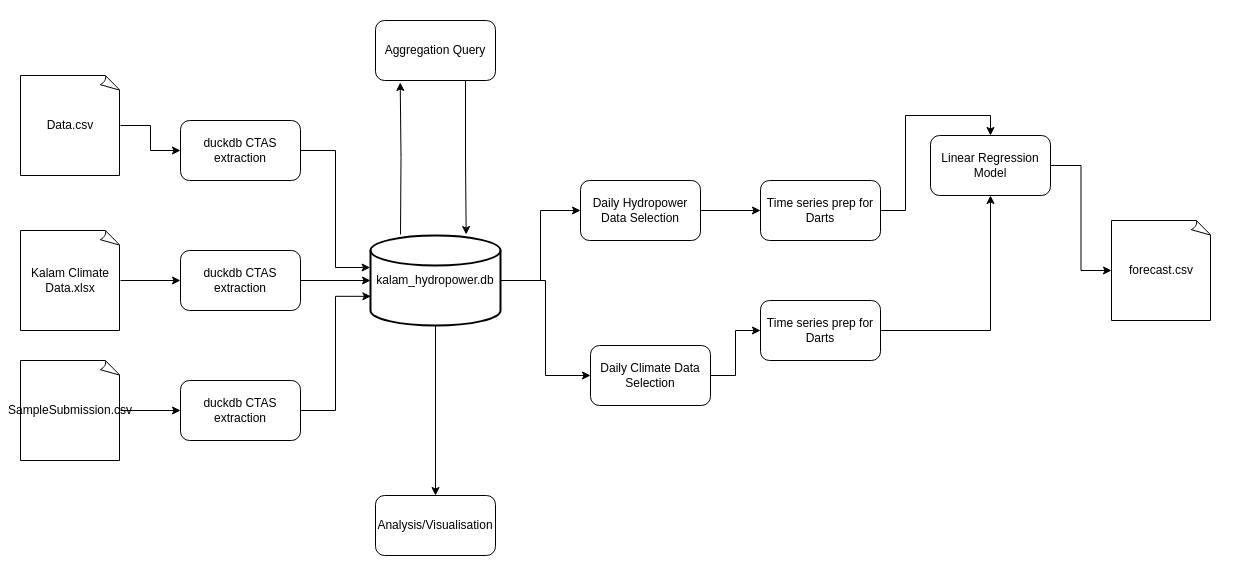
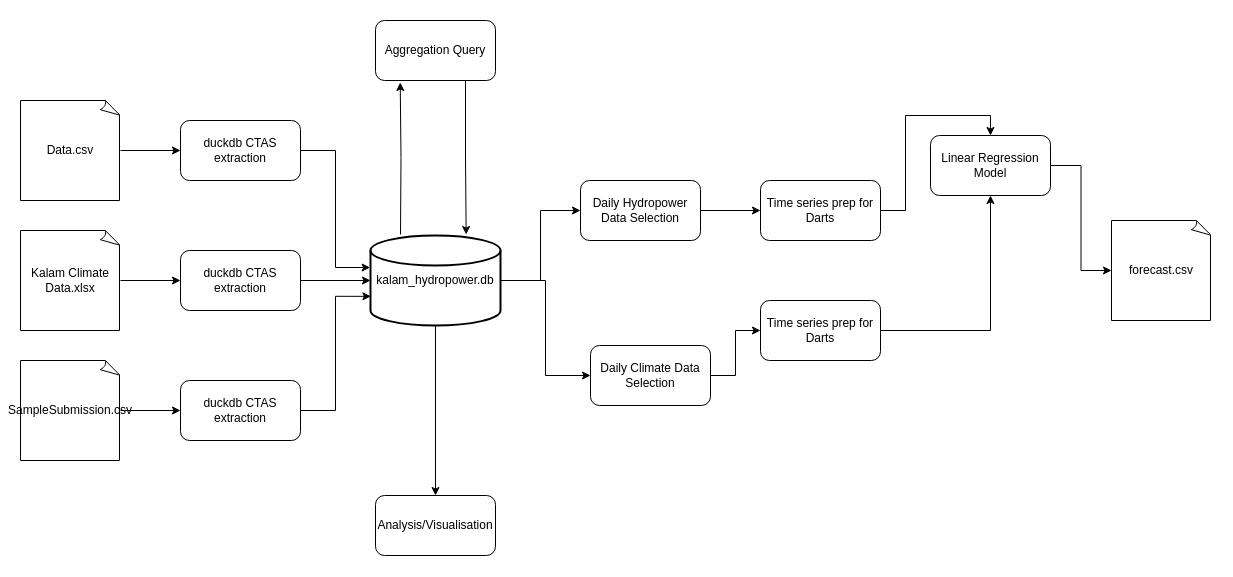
node "Data.csv": moved (71, 126) -> (71, 151)
